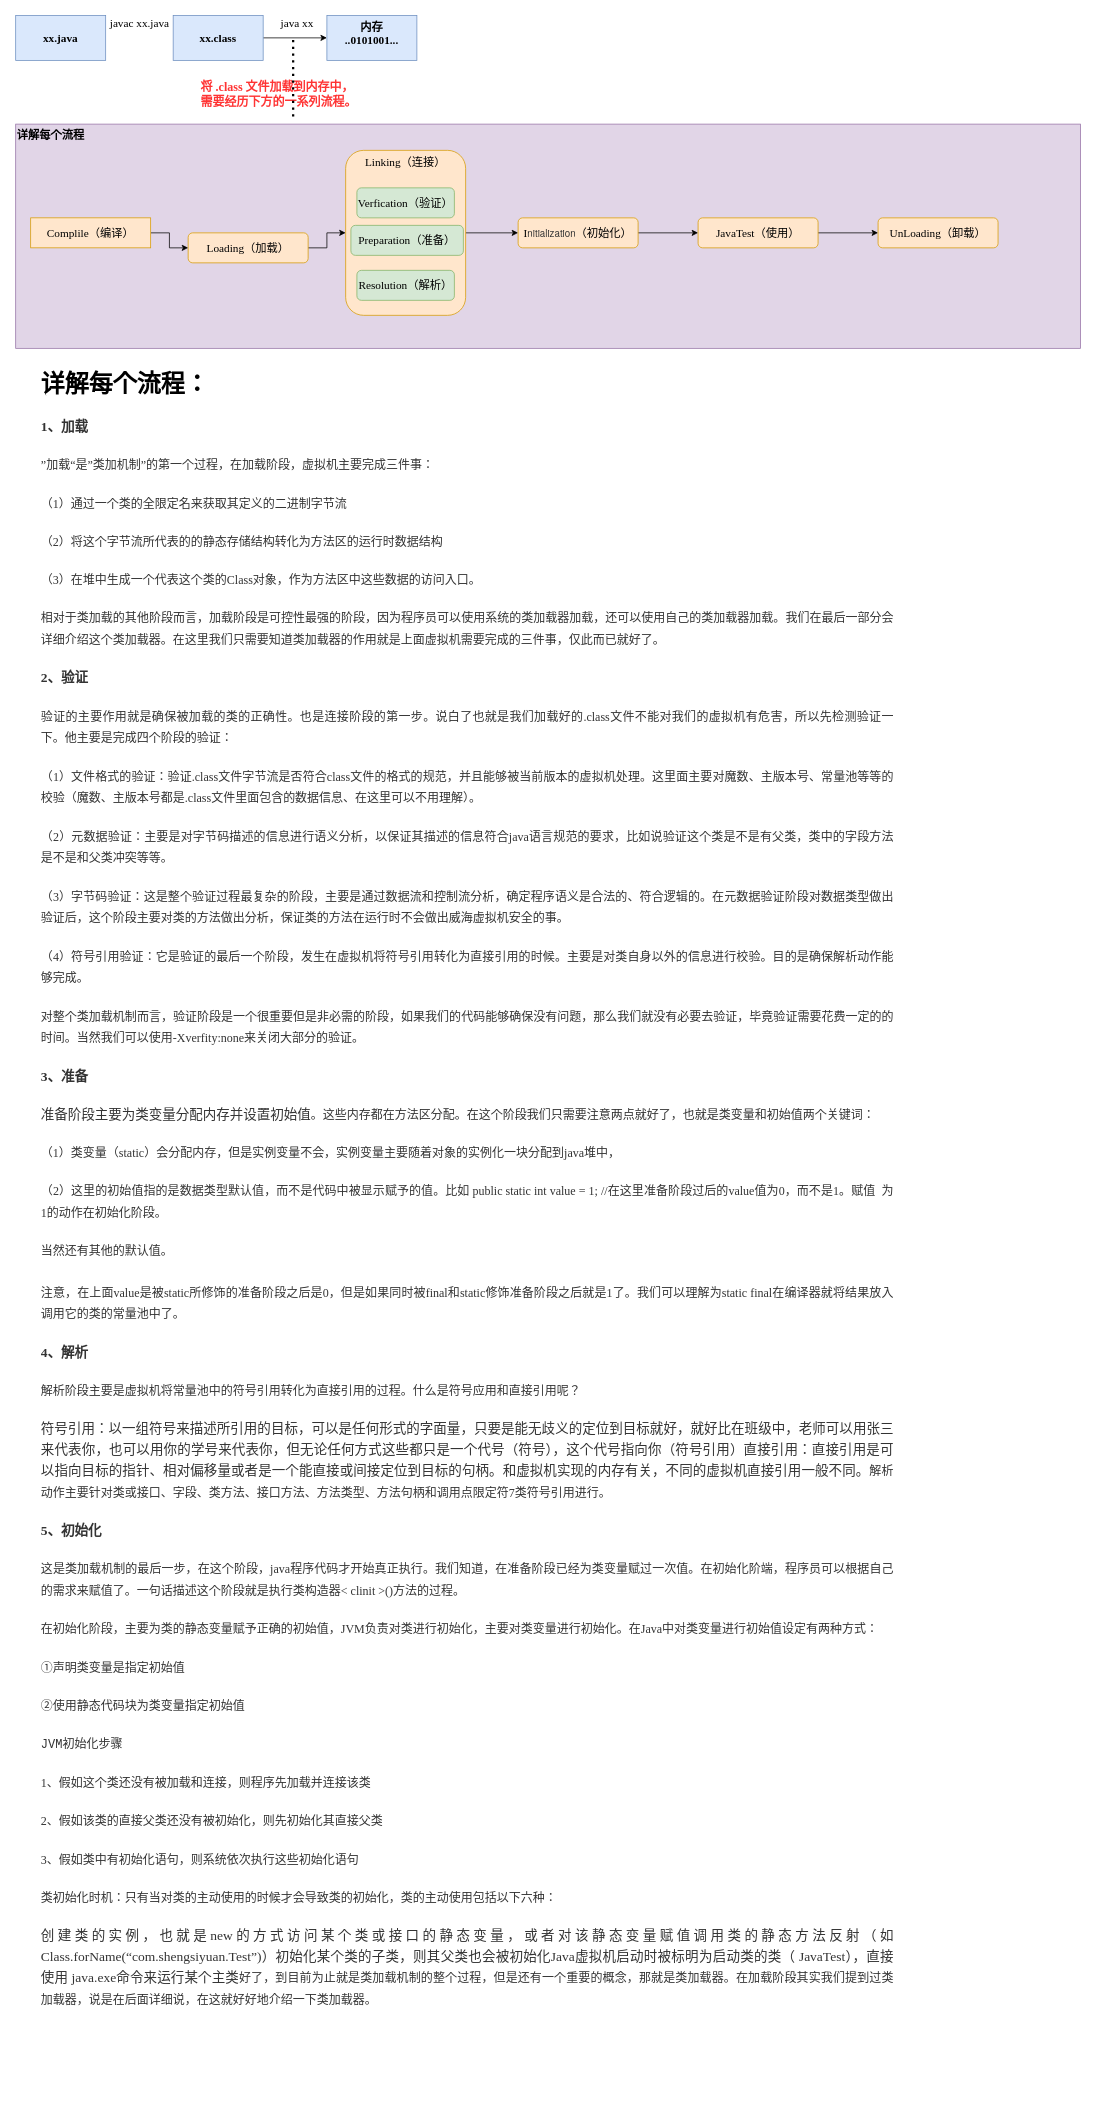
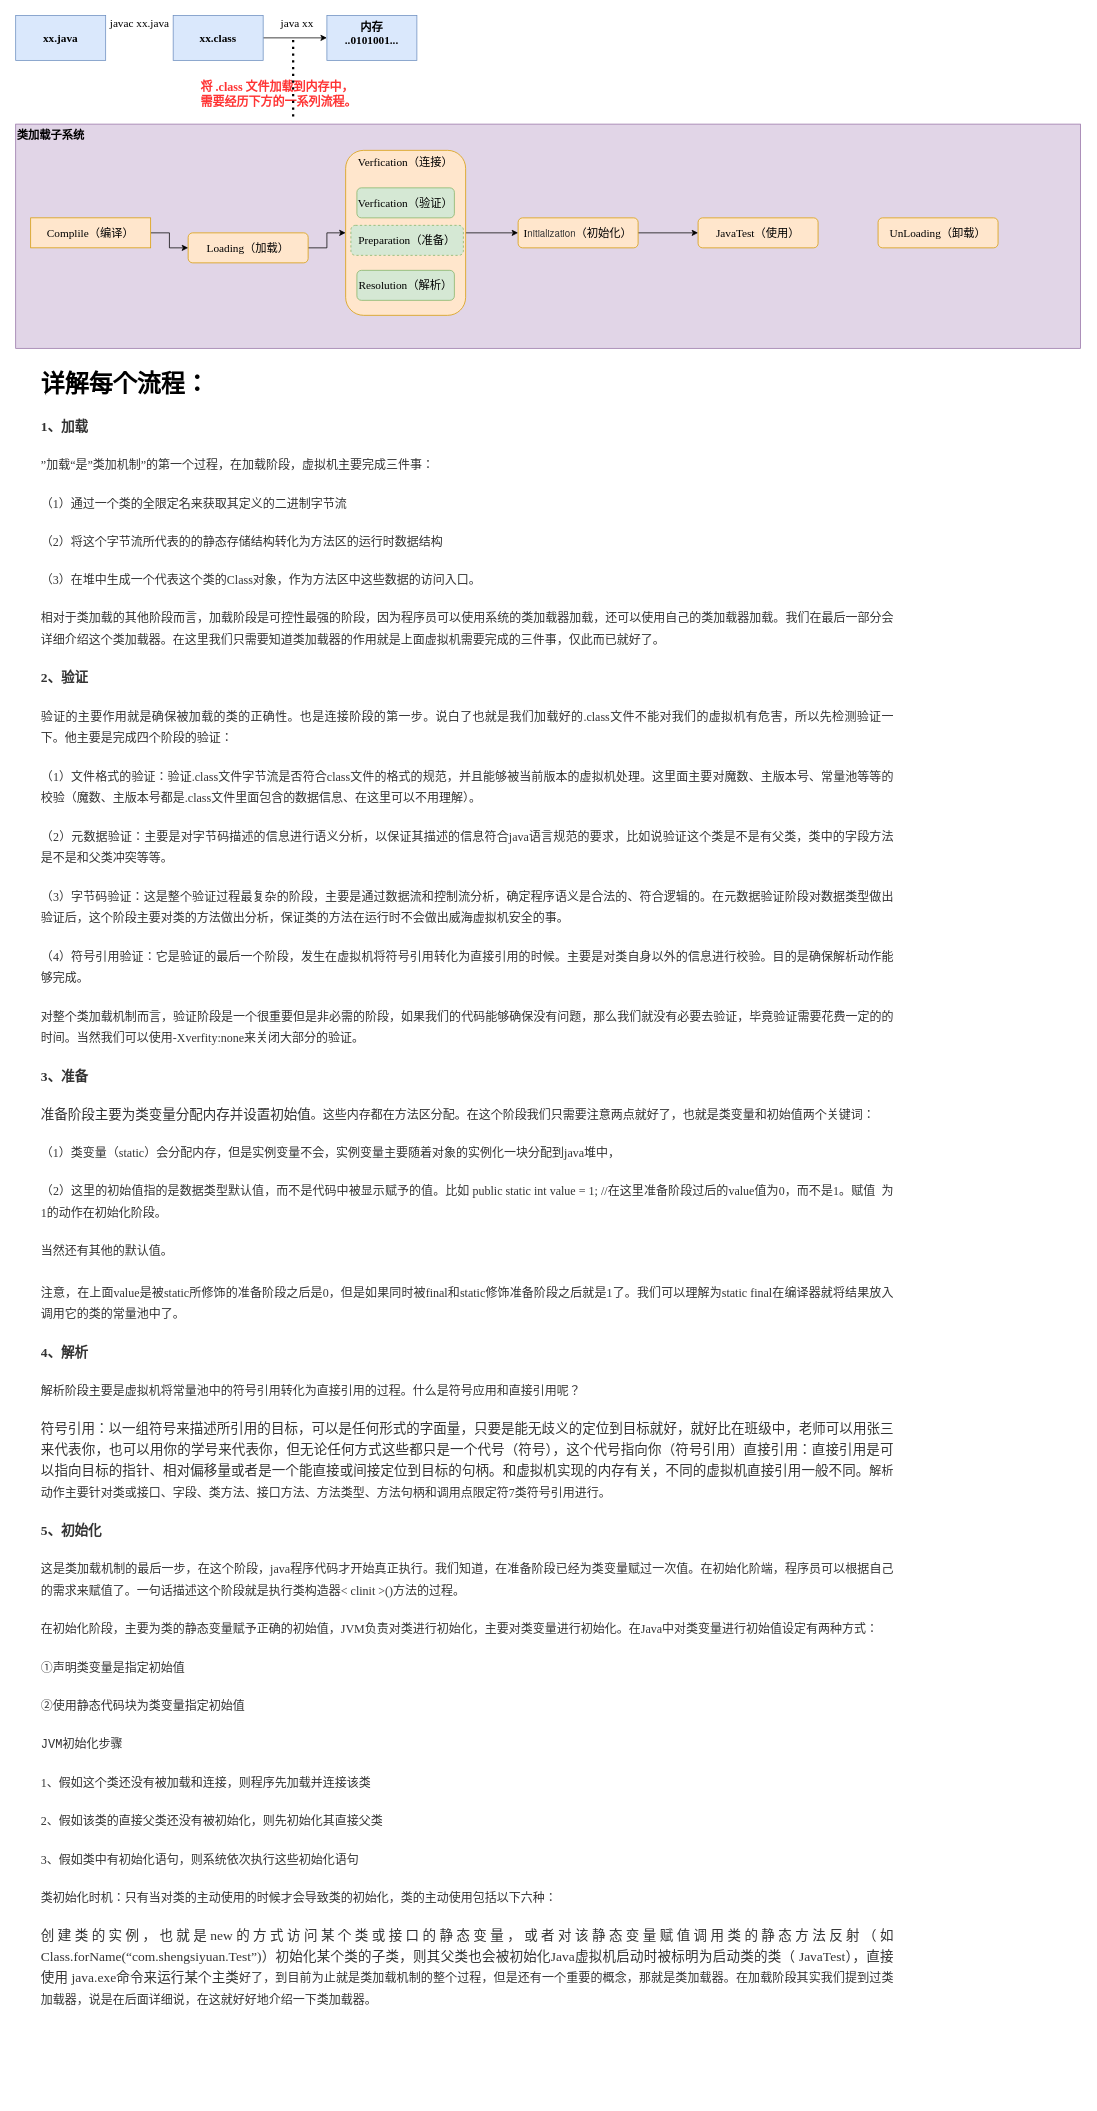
node "详解每个流程": label "详解每个流程" -> "类加载子系统"
node "Linking（连接）": label "Linking（连接）" -> "Verfication（连接）"
edge "JavaTest（使用）" -> "UnLoading（卸载）": removed
node "Preparation（准备）": style solid -> dashed
